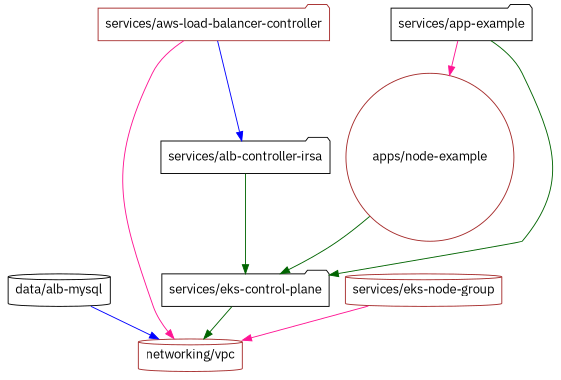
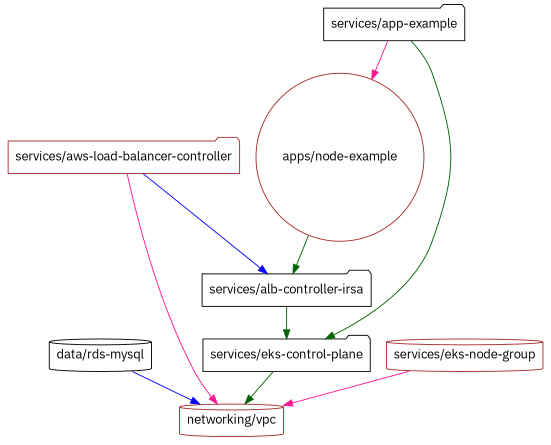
edge "apps/node-example" -> "services/eks-control-plane": now "apps/node-example" -> "services/alb-controller-irsa"
node "data/alb-mysql": label "data/alb-mysql" -> "data/rds-mysql"
